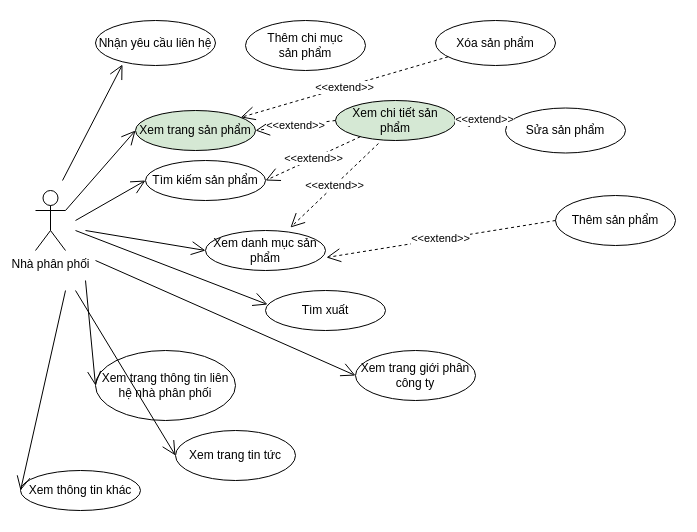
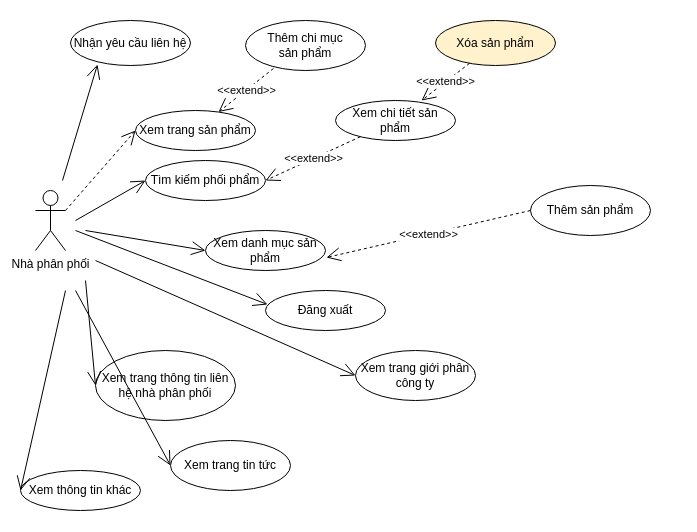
node "Nhận yêu cầu liên hệ": moved (156, 43) -> (131, 43)
node "Xóa sản phẩm": fillcolor #ffffff -> #fff2cc
edge "Xóa sản phẩm" -> "Xem trang sản phẩm": now "Xóa sản phẩm" -> "Xem chi tiết sản phẩm"
edge "Thêm chi mục sản phẩm" -> "Xem trang sản phẩm": added, label "<<extend>>"
edge "Sửa sản phẩm" -> "Xem chi tiết sản phẩm": removed, label "<<extend>>"
node "Xem chi tiết sản phẩm": fillcolor #d5e8d4 -> #ffffff
edge "Xem chi tiết sản phẩm" -> "Xem trang sản phẩm": removed, label "<<extend>>"
node "Xem trang sản phẩm": fillcolor #d5e8d4 -> #ffffff
node "Sửa sản phẩm": removed
edge "Nhà phân phối" -> "Xem trang sản phẩm": style solid -> dashed
node "Tìm kiếm sản phẩm": label "Tìm kiếm sản phẩm" -> "Tìm kiếm phối phẩm"
edge "Xem chi tiết sản phẩm" -> "Xem danh mục sản phẩm": removed, label "<<extend>>"
node "Thêm sản phẩm": moved (616, 221) -> (591, 211)
node "Tìm xuất": label "Tìm xuất" -> "Đăng xuất"
node "Xem trang tin tức": moved (236, 456) -> (231, 466)
